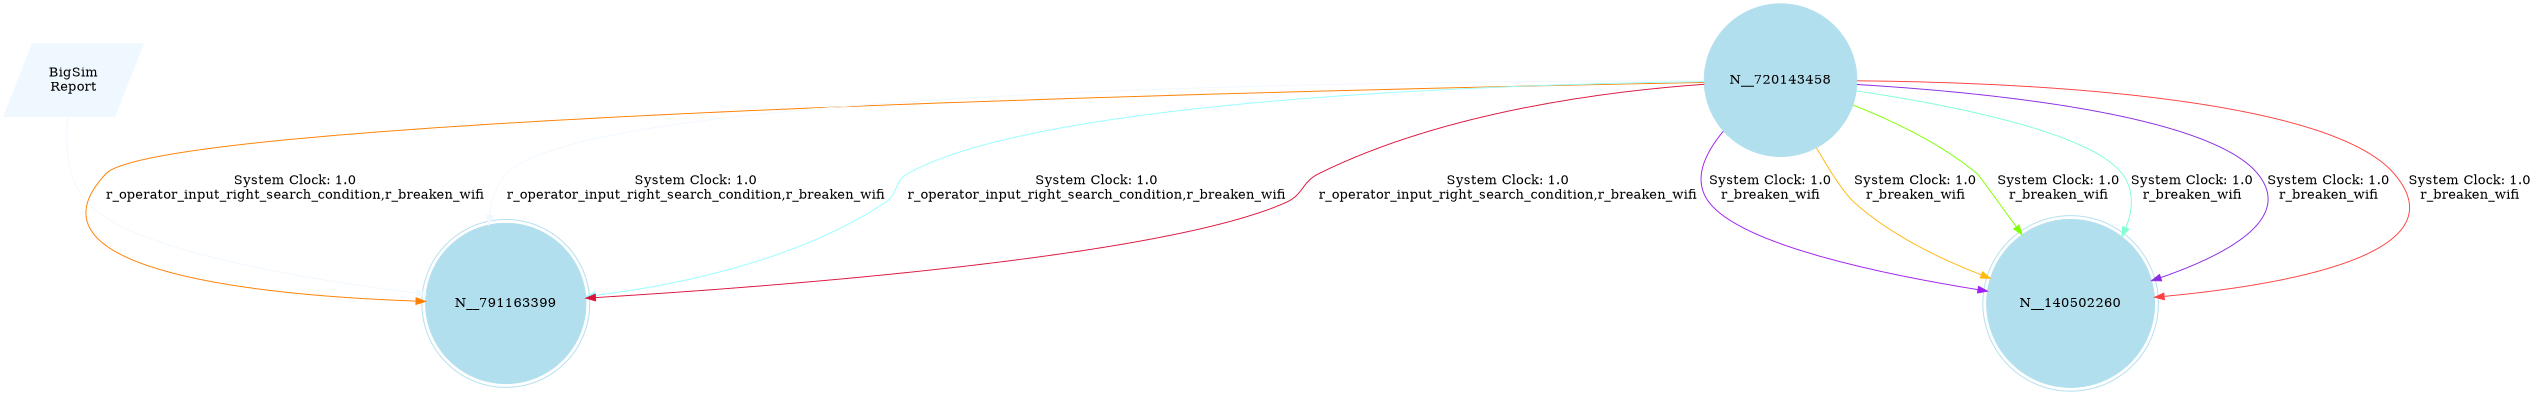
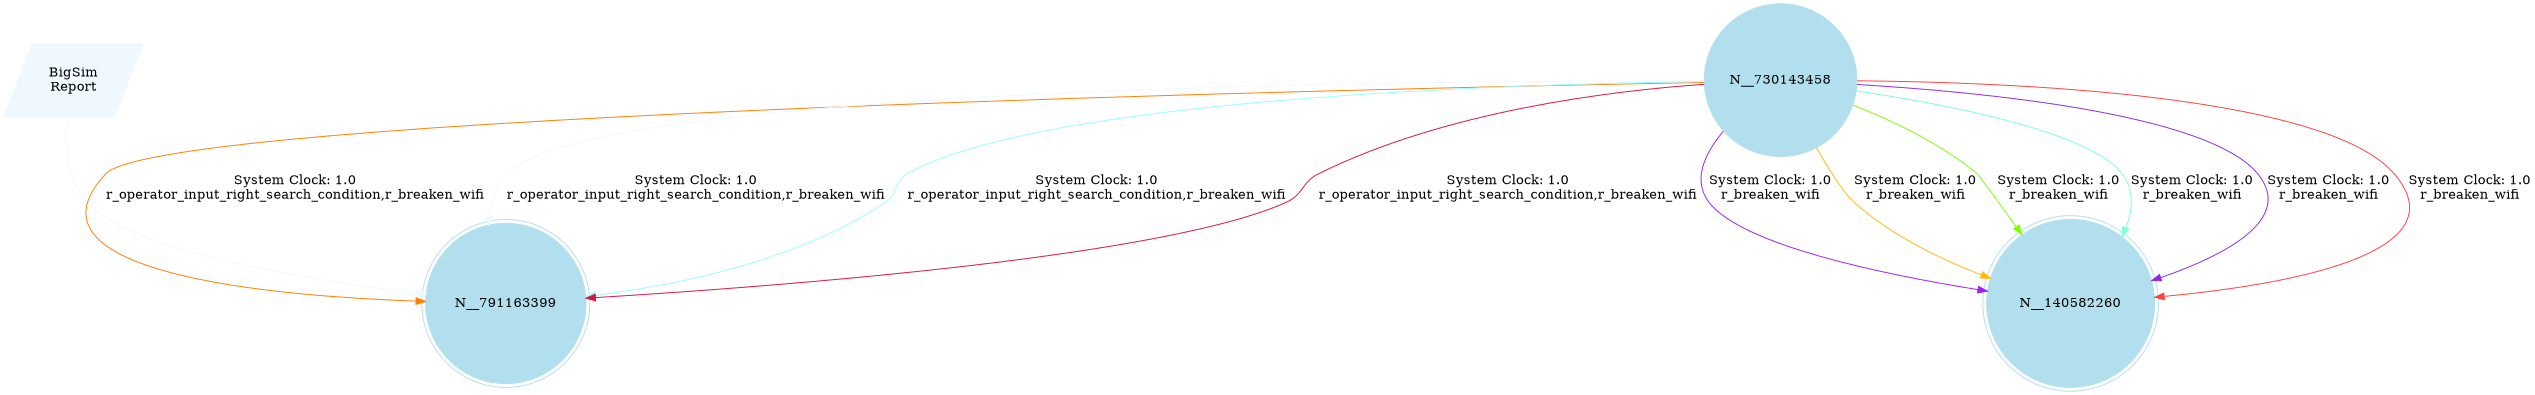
node "N__720143458": label "N__720143458" -> "N__730143458"
node "N__140502260": label "N__140502260" -> "N__140582260"
